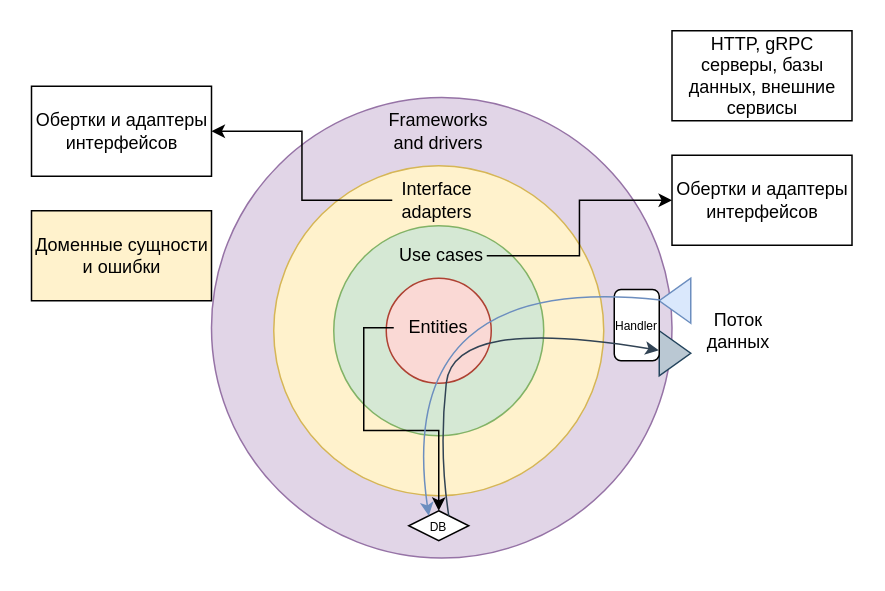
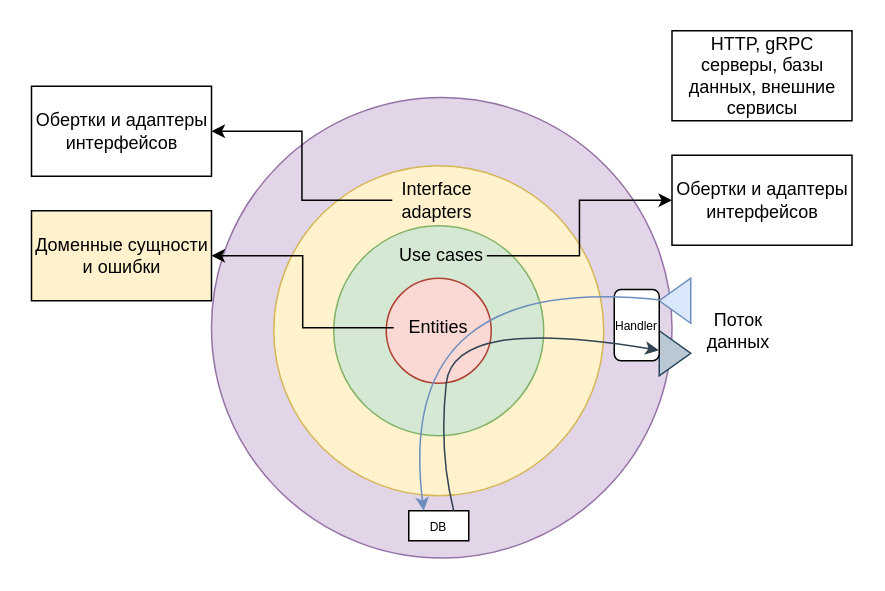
node "Frameworks and drivers": removed
edge "Entities" -> "DB": now "Entities" -> "Доменные сущности и ошибки"
node "DB": shape diamond -> rectangle
